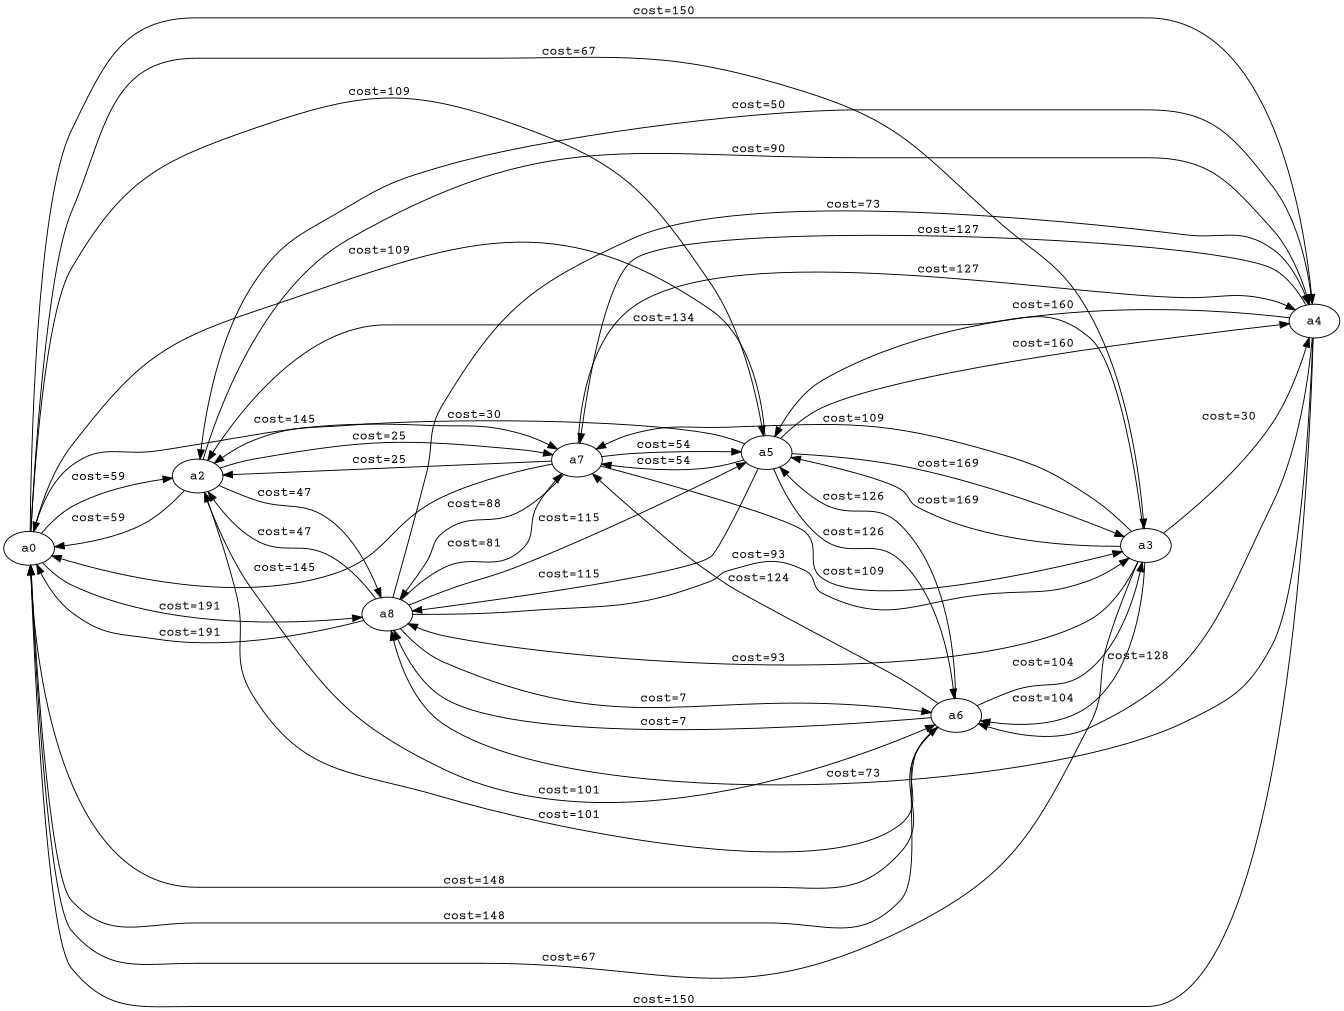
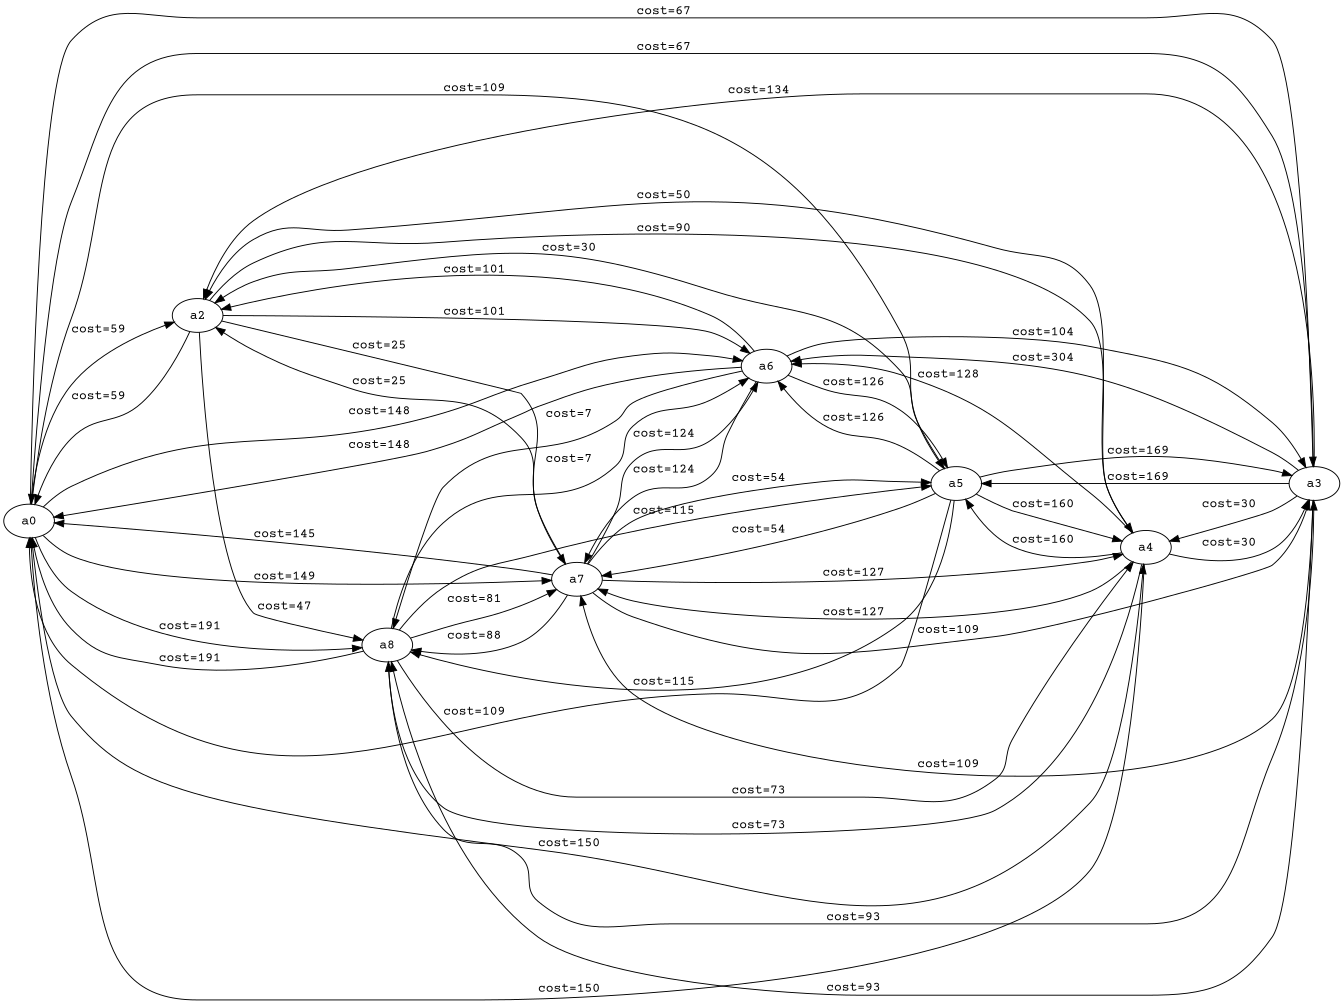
edge "a0" -> "a7": label "cost=145  " -> "cost=149  "
edge "a7" -> "a6": added, label "cost=124"
edge "a8" -> "a2": removed, label "cost=47"
edge "a4" -> "a3": added, label "cost=30"
edge "a3" -> "a6": label "cost=104  " -> "cost=304  "
